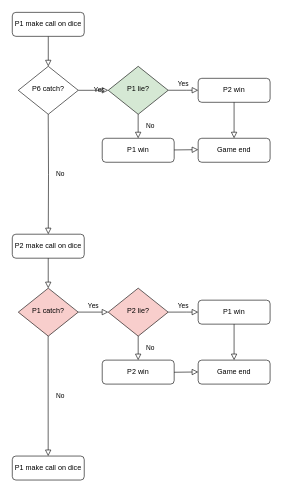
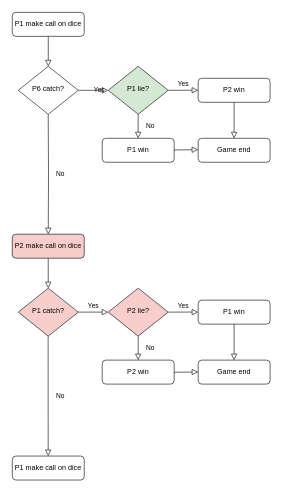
node "P2 make call on dice": fillcolor #ffffff -> #f8cecc
